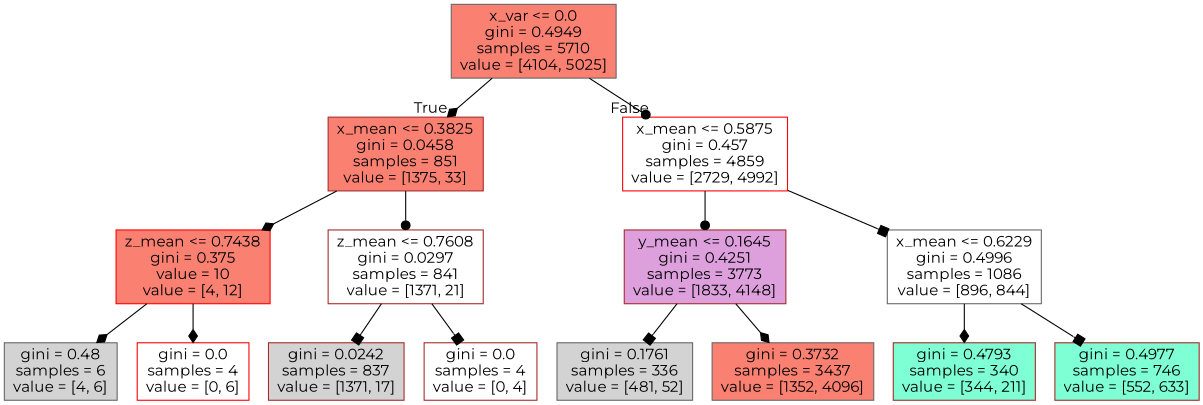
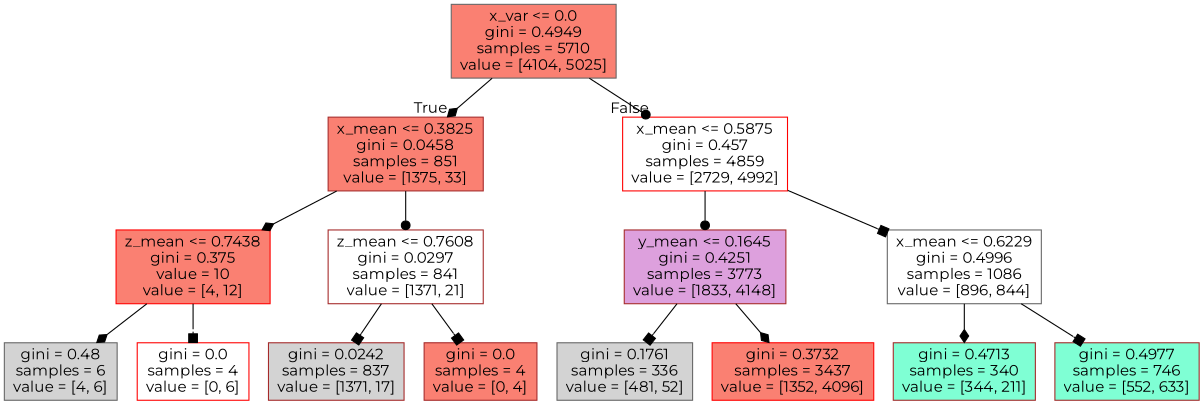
edge "z_mean <= 0.7438 gini = 0.375 value = 10 value = [4, 12]" -> "gini = 0.0 samples = 4 value = [0, 6]": arrowhead diamond -> box
node "gini = 0.0 samples = 4 value = [0, 4]": fillcolor white -> salmon
node "gini = 0.3732 samples = 3437 value = [1352, 4096]": color gray40 -> red
node "gini = 0.4793 samples = 340 value = [344, 211]": label "gini = 0.4793 samples = 340 value = [344, 211]" -> "gini = 0.4713 samples = 340 value = [344, 211]"
